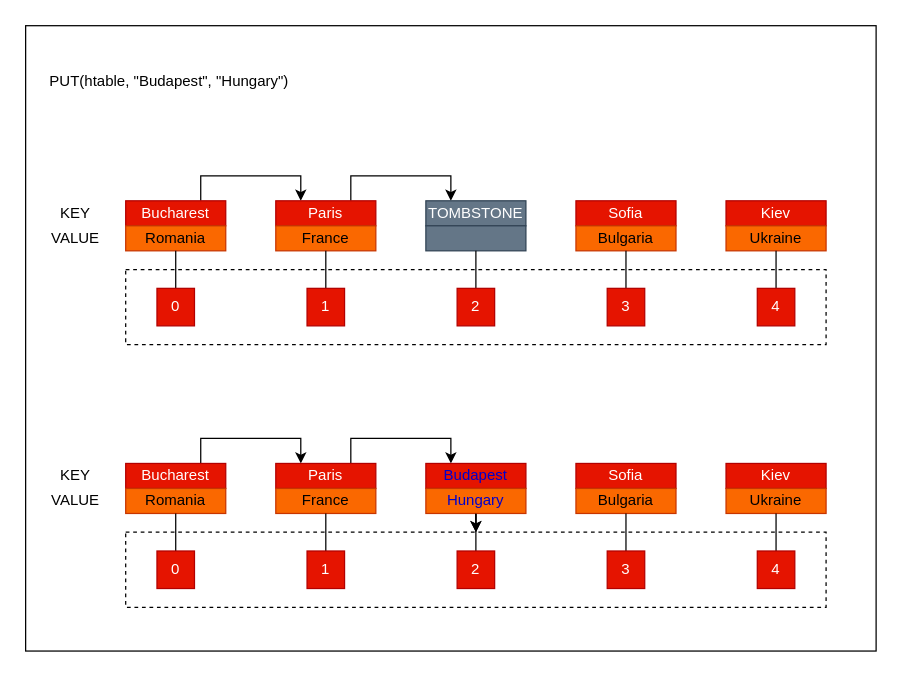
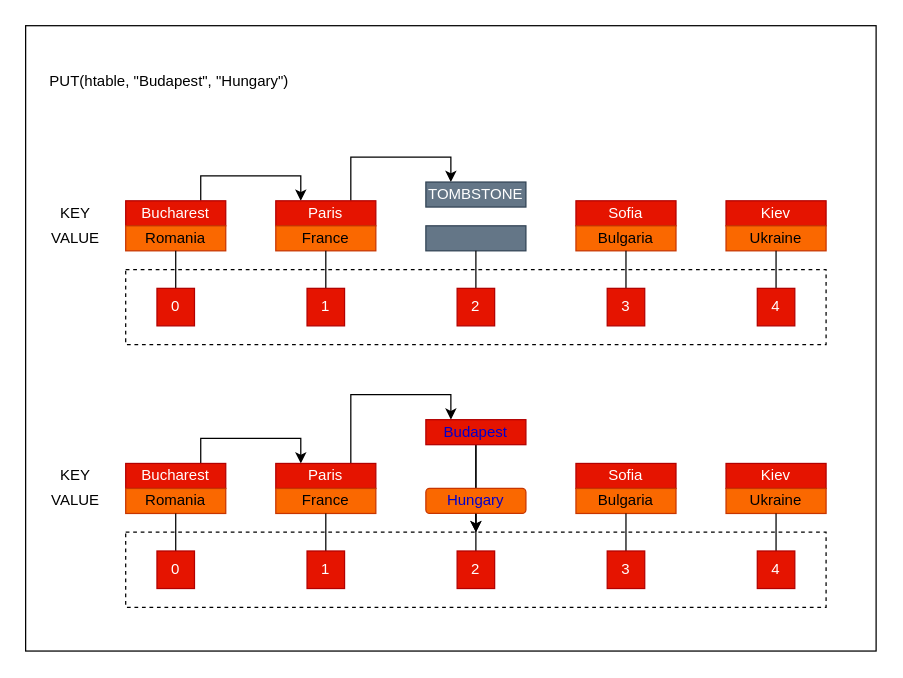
node "TOMBSTONE": moved (476, 213) -> (476, 194)
node "Budapest": moved (476, 476) -> (476, 432)
node "Hungary": shape rectangle -> rounded rectangle
